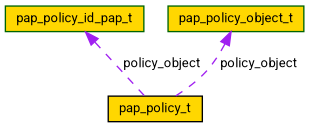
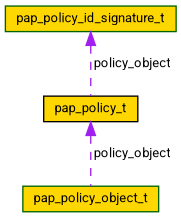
node "pap_policy_id_pap_t": label "pap_policy_id_pap_t" -> "pap_policy_id_signature_t"
edge "pap_policy_t" -> "pap_policy_object_t": reversed
